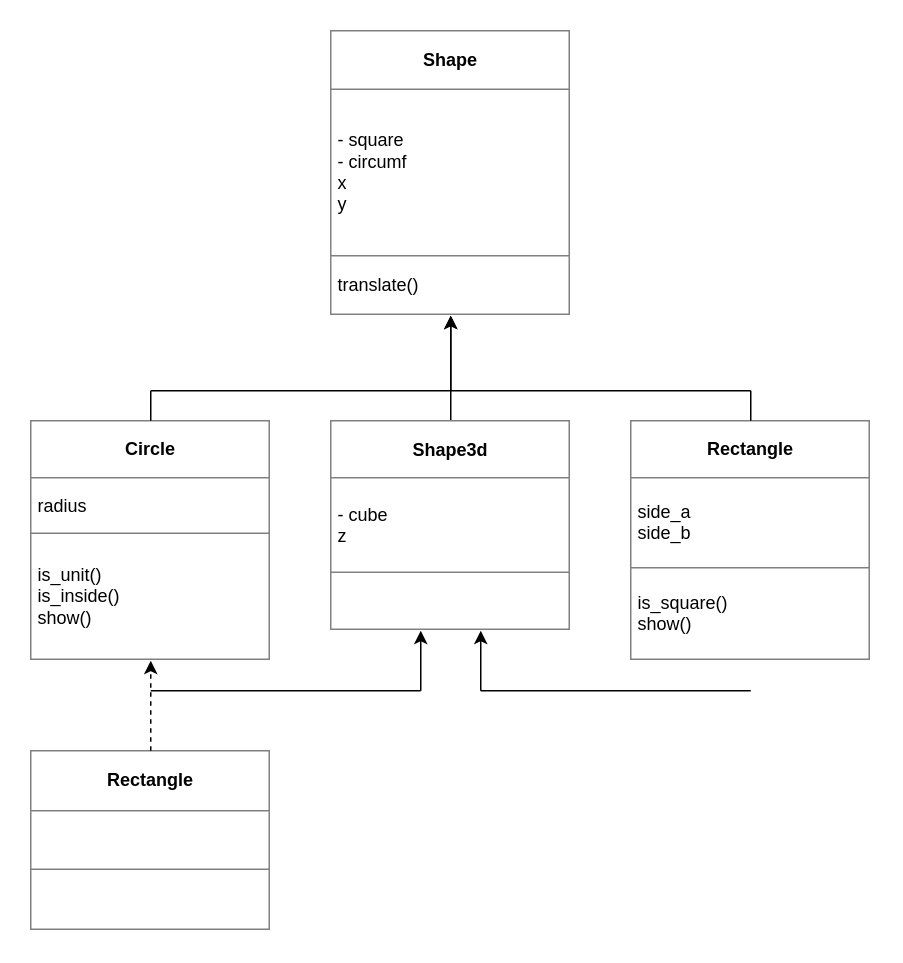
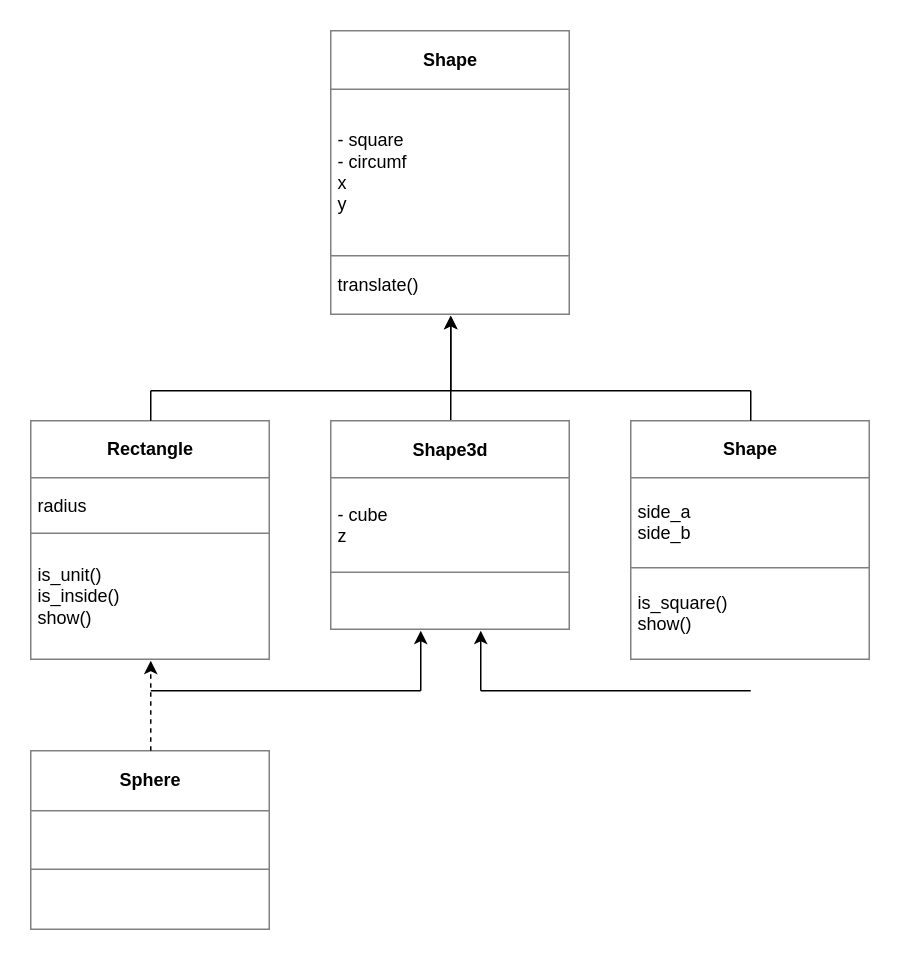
node "Circle radius is_unit() is_inside() show()": label "Circle radius is_unit() is_inside() show()" -> "Rectangle radius is_unit() is_inside() show()"
node "Rectangle side_a side_b is_square() show()": label "Rectangle side_a side_b is_square() show()" -> "Shape side_a side_b is_square() show()"
node "Rectangle": label "Rectangle" -> "Sphere"
